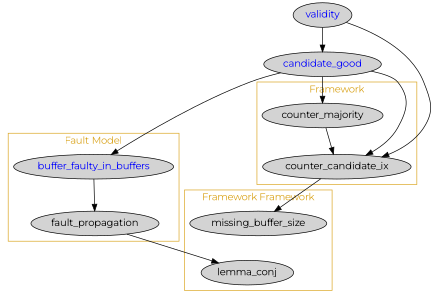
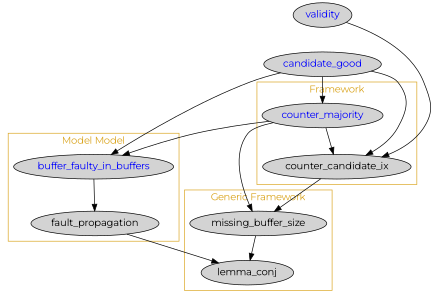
edge "validity" -> "candidate_good": removed
node "counter_majority": fontcolor black -> blue
edge "counter_majority" -> "buffer_faulty_in_buffers": added
cluster "Fault Model": label "Fault Model" -> "Model Model"
edge "counter_majority" -> "missing_buffer_size": added
cluster "Framework Framework": label "Framework Framework" -> "Generic Framework"
edge "missing_buffer_size" -> "lemma_conj": added
